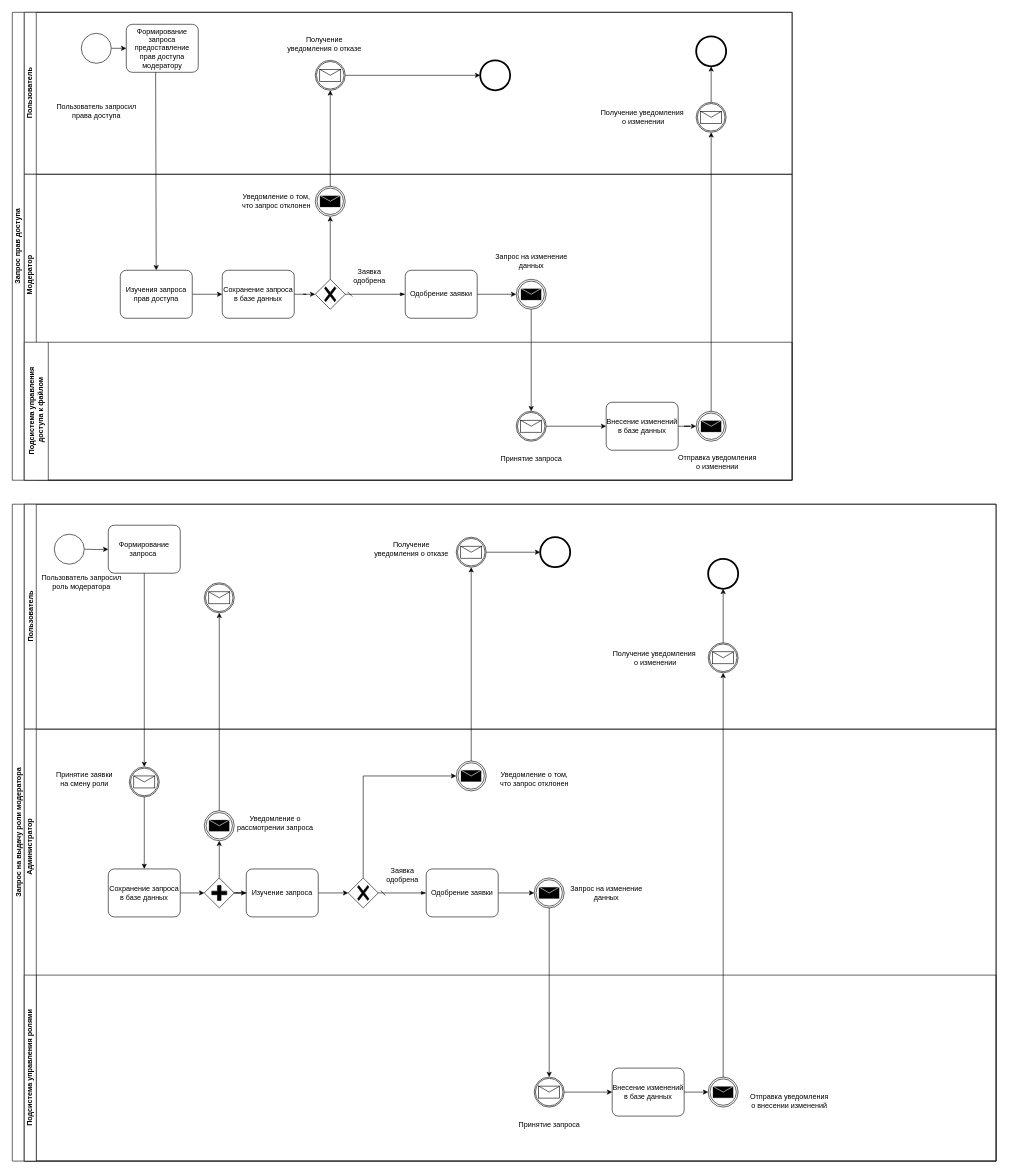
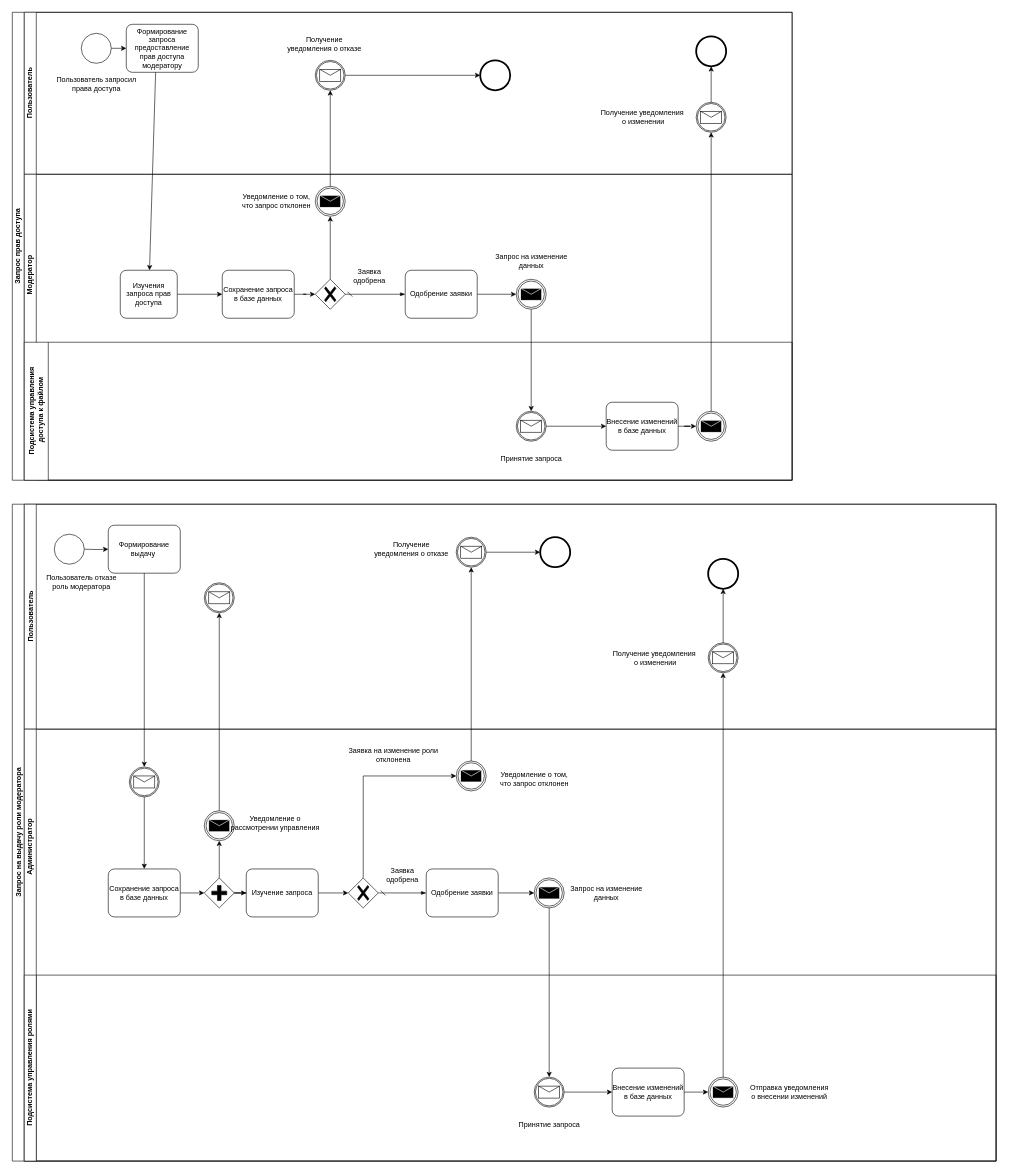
node "Пользователь запросил права доступа": moved (96, 111) -> (96, 84)
node "Изучения запроса прав доступа": size 72x48 -> 57x48
node "Отправка уведомления о изменении": removed
node "Формирование запроса": label "Формирование запроса" -> "Формирование выдачу"
node "Пользователь запросил роль модератора": label "Пользователь запросил роль модератора" -> "Пользователь отказе роль модератора"
node "Заявка на изменение роли отклонена": added
node "Принятие заявки на смену роли": removed
node "Уведомление о рассмотрении запроса": label "Уведомление о рассмотрении запроса" -> "Уведомление о рассмотрении управления"
node "Отправка уведомления о внесении изменений": moved (789, 1101) -> (789, 1092)
